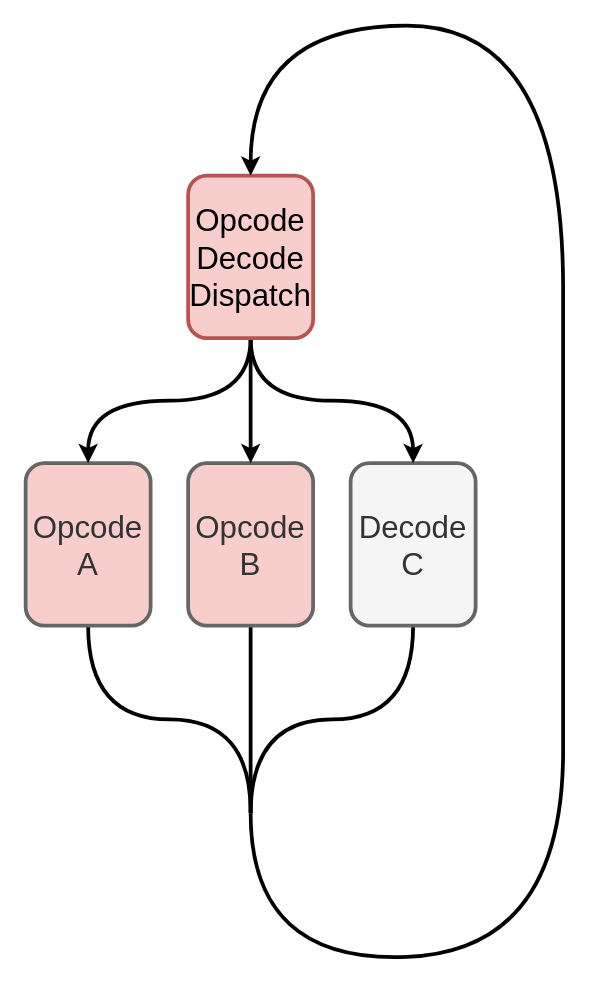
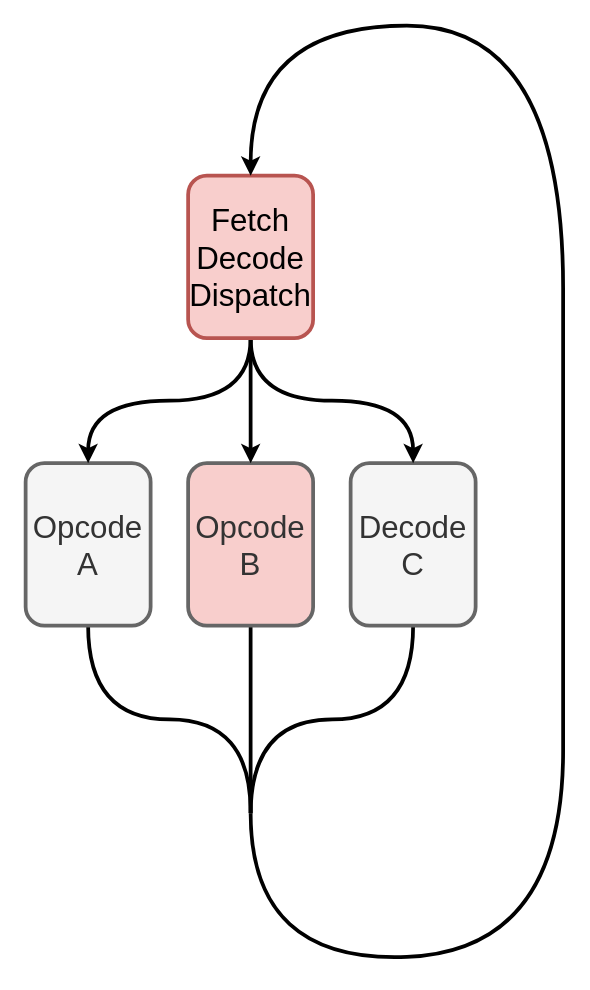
node "Opcode Decode Dispatch": label "Opcode Decode Dispatch" -> "Fetch Decode Dispatch"
node "Opcode A": fillcolor #f8cecc -> #f5f5f5
